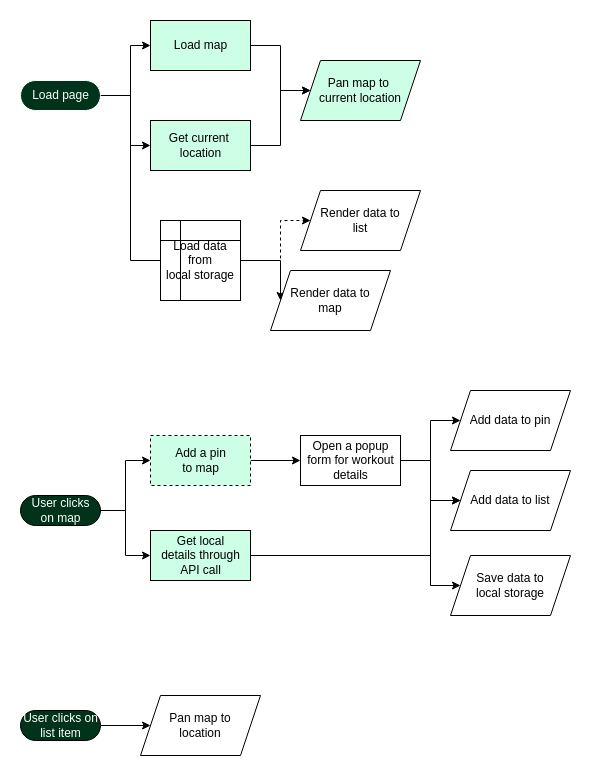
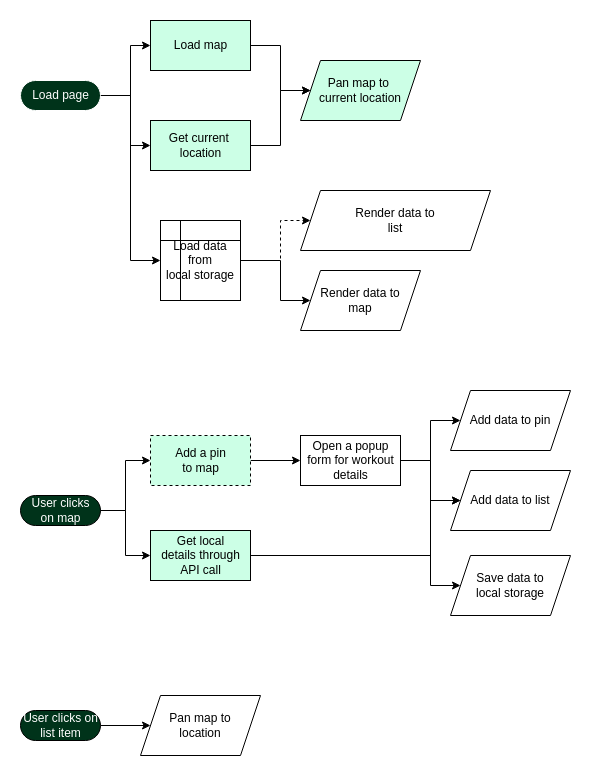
node "Render data to list": size 120x60 -> 190x60
edge "Load page" -- "Load data from local storage": arrowhead none -> classic
node "Render data to map": moved (331, 301) -> (361, 301)
